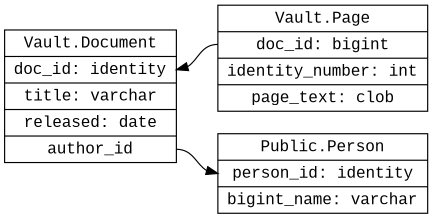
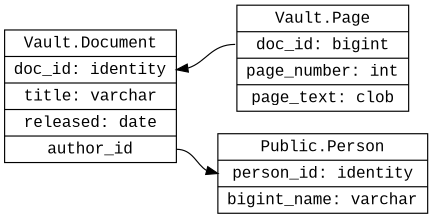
node "Vault.Page": text "identity_number: int" -> "page_number: int"
